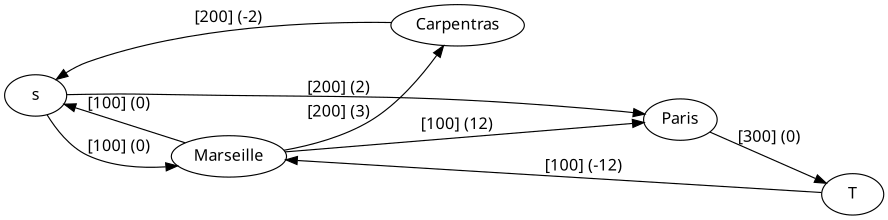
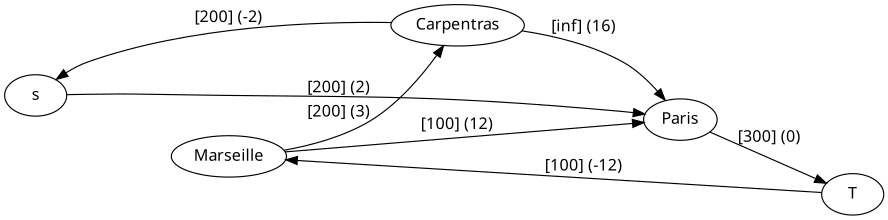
edge "Carpentras" -> "Paris": added, label "[inf] (16)"
edge "Marseille" -> "s": removed, label "[100] (0)"
edge "s" -> "Marseille": removed, label "[100] (0)"
